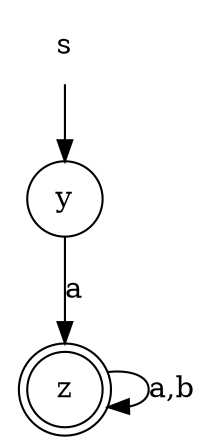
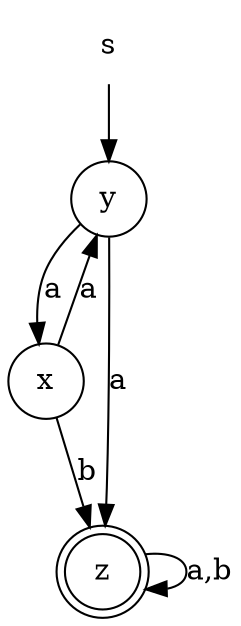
node "x": added
